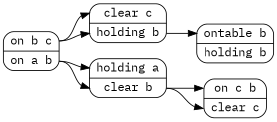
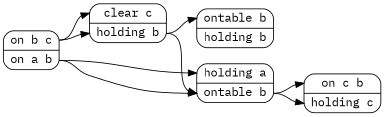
edge "clear c" -> "holding a": added
node "holding a": text "clear b" -> "ontable b"
node "on c b": text "clear c" -> "holding c"
